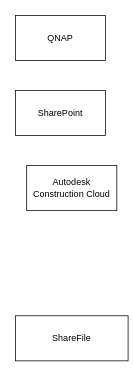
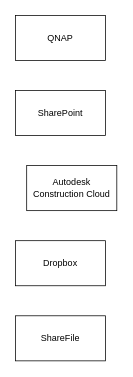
node "Dropbox": added
node "ShareFile": size 113x45 -> 90x45
